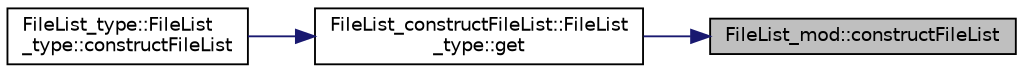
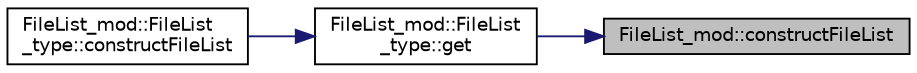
node "FileList_type::FileList _type::constructFileList": label "FileList_type::FileList _type::constructFileList" -> "FileList_mod::FileList _type::constructFileList"
node "FileList_constructFileList::FileList _type::get": label "FileList_constructFileList::FileList _type::get" -> "FileList_mod::FileList _type::get"
